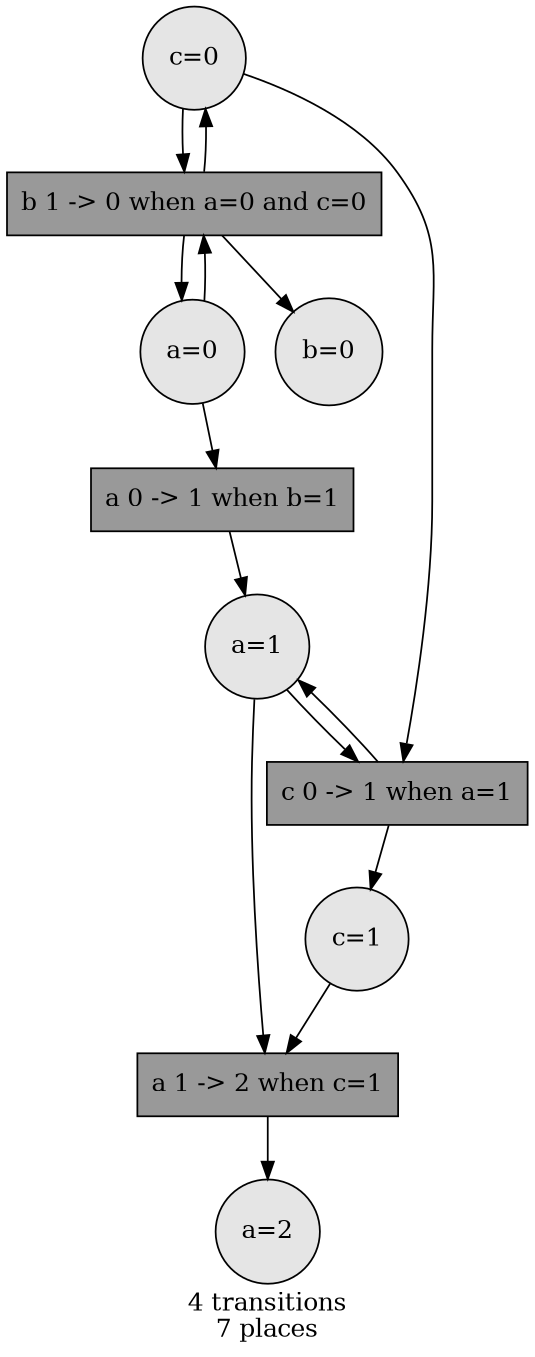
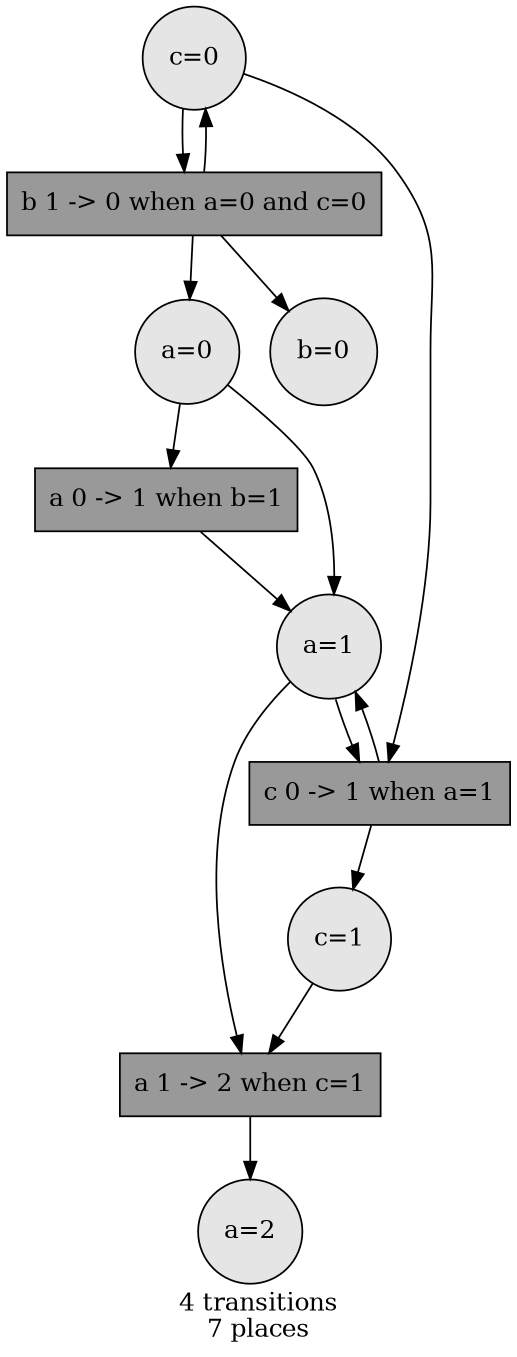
edge "a=0" -> "b 1 -> 0 when a=0 and c=0": now "a=0" -> "a=1"
